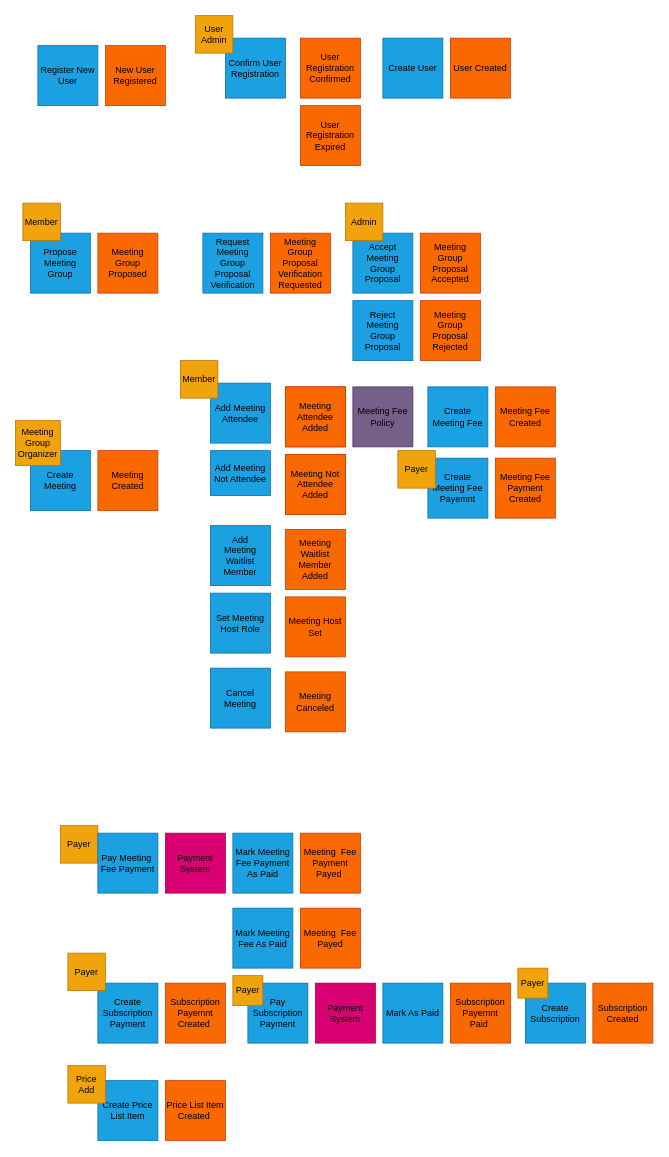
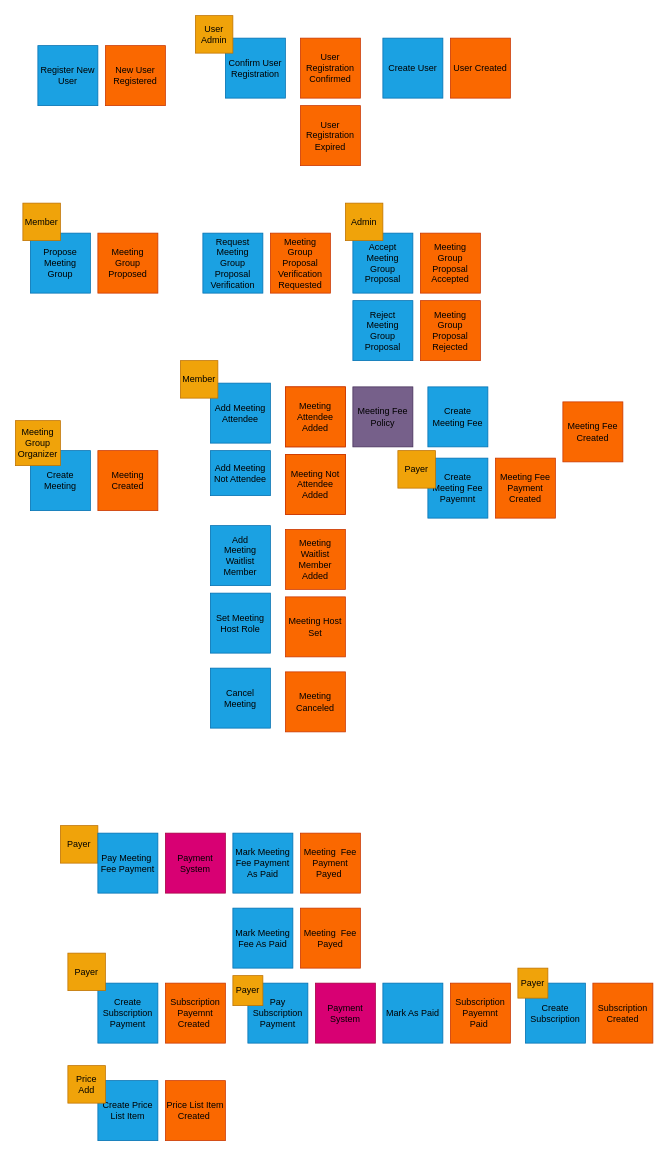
node "Meeting Fee Created": moved (525, 417) -> (593, 432)
